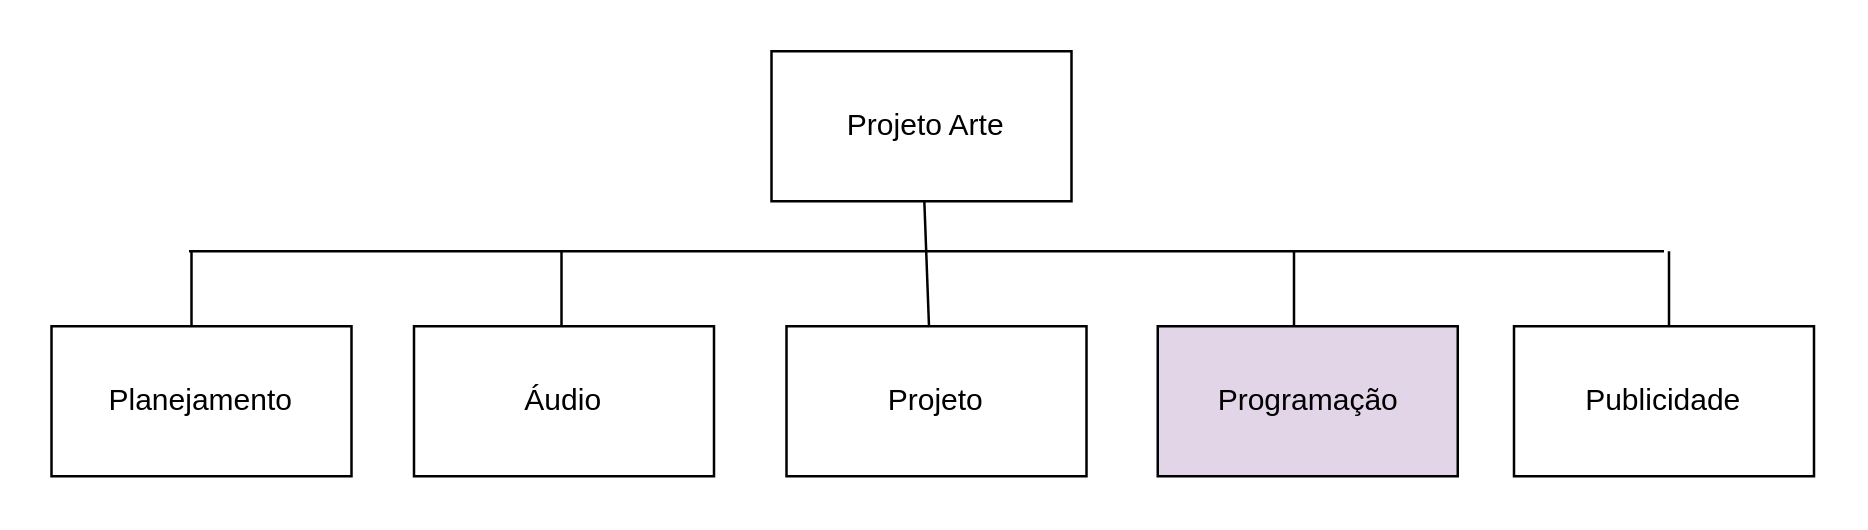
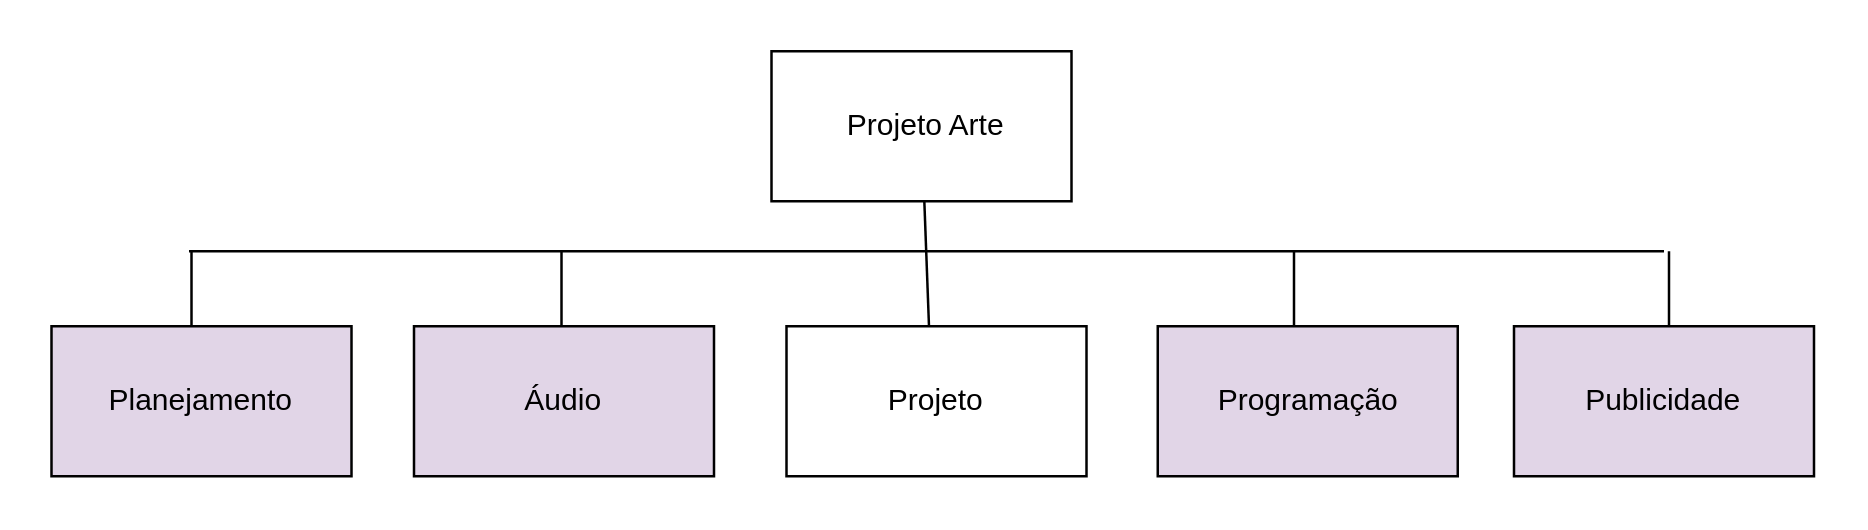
node "Planejamento": fillcolor #ffffff -> #e1d5e7
node "Áudio": fillcolor #ffffff -> #e1d5e7
node "Publicidade": fillcolor #ffffff -> #e1d5e7
